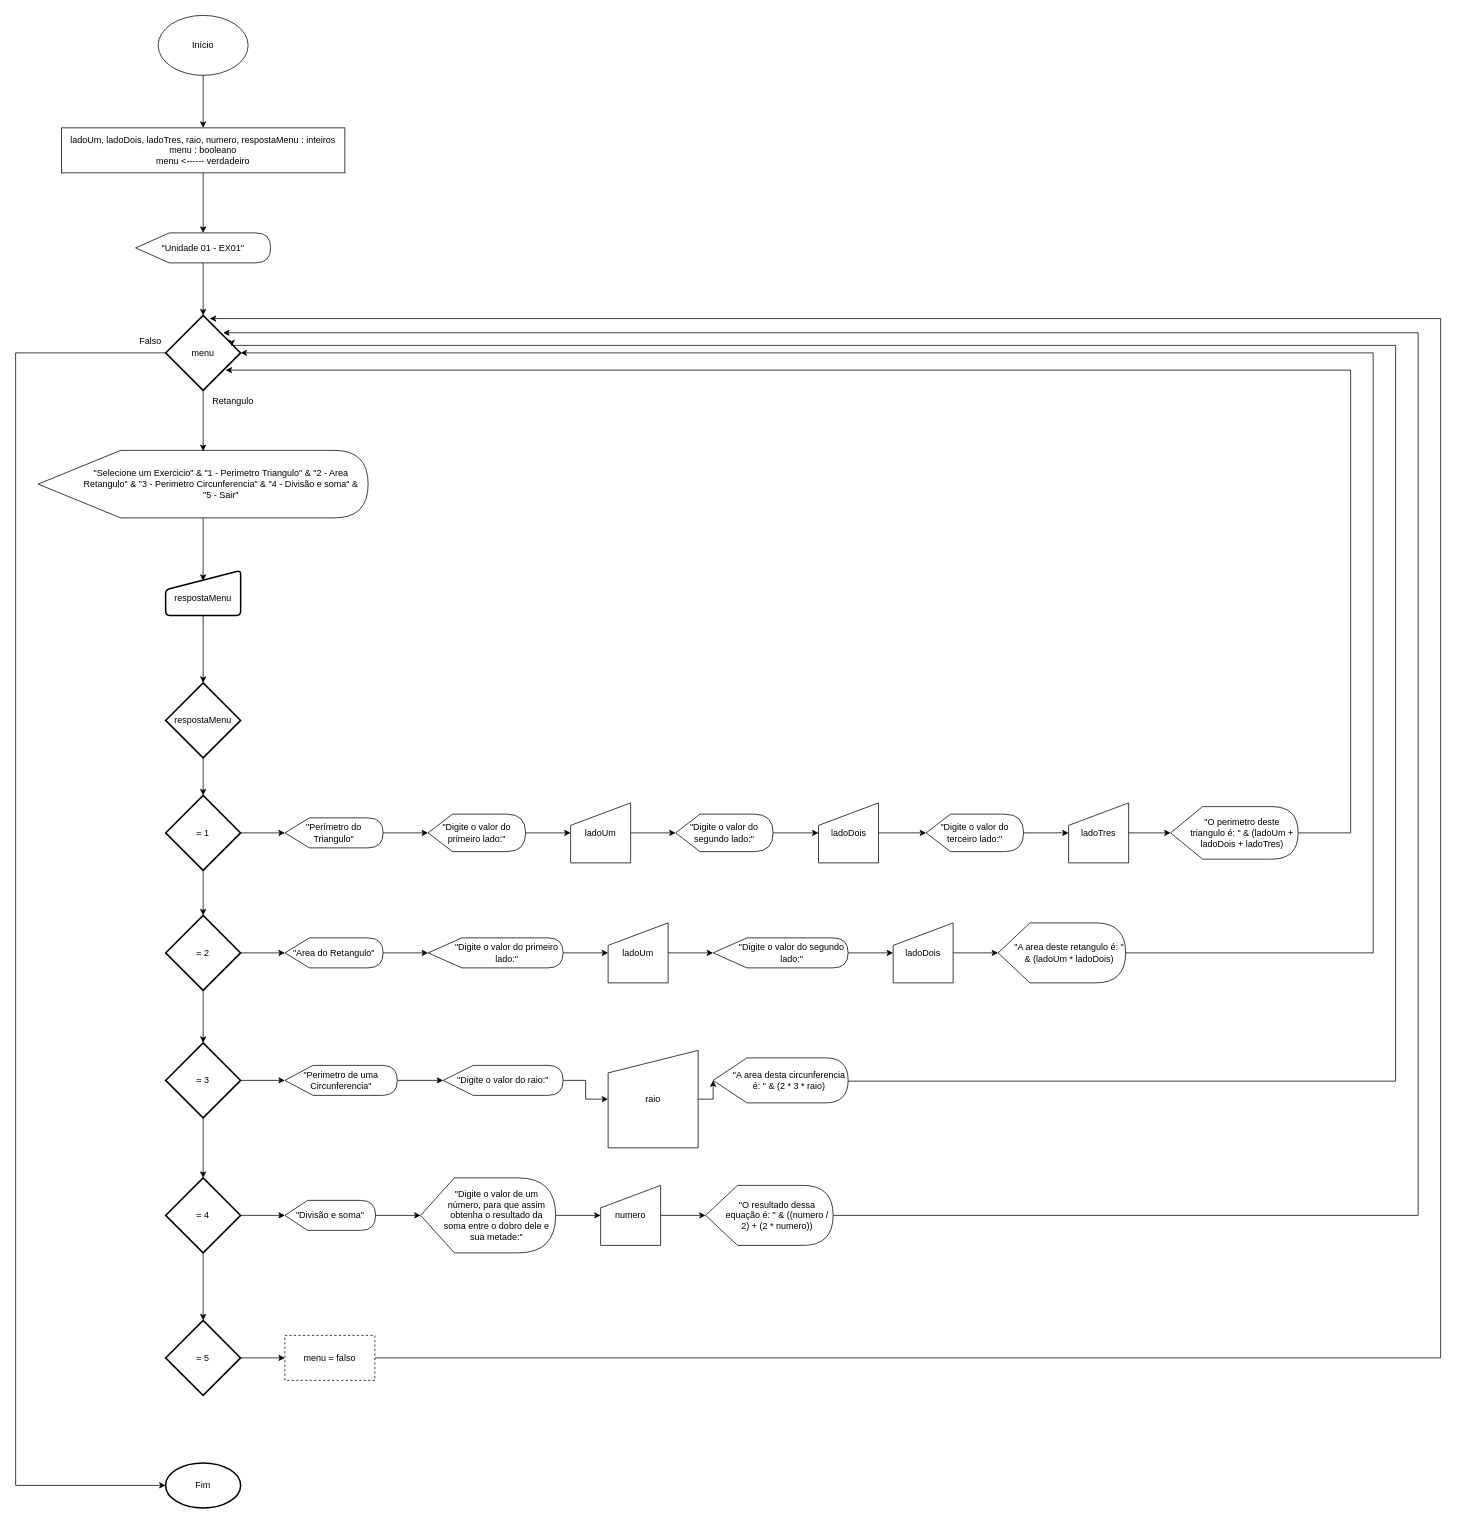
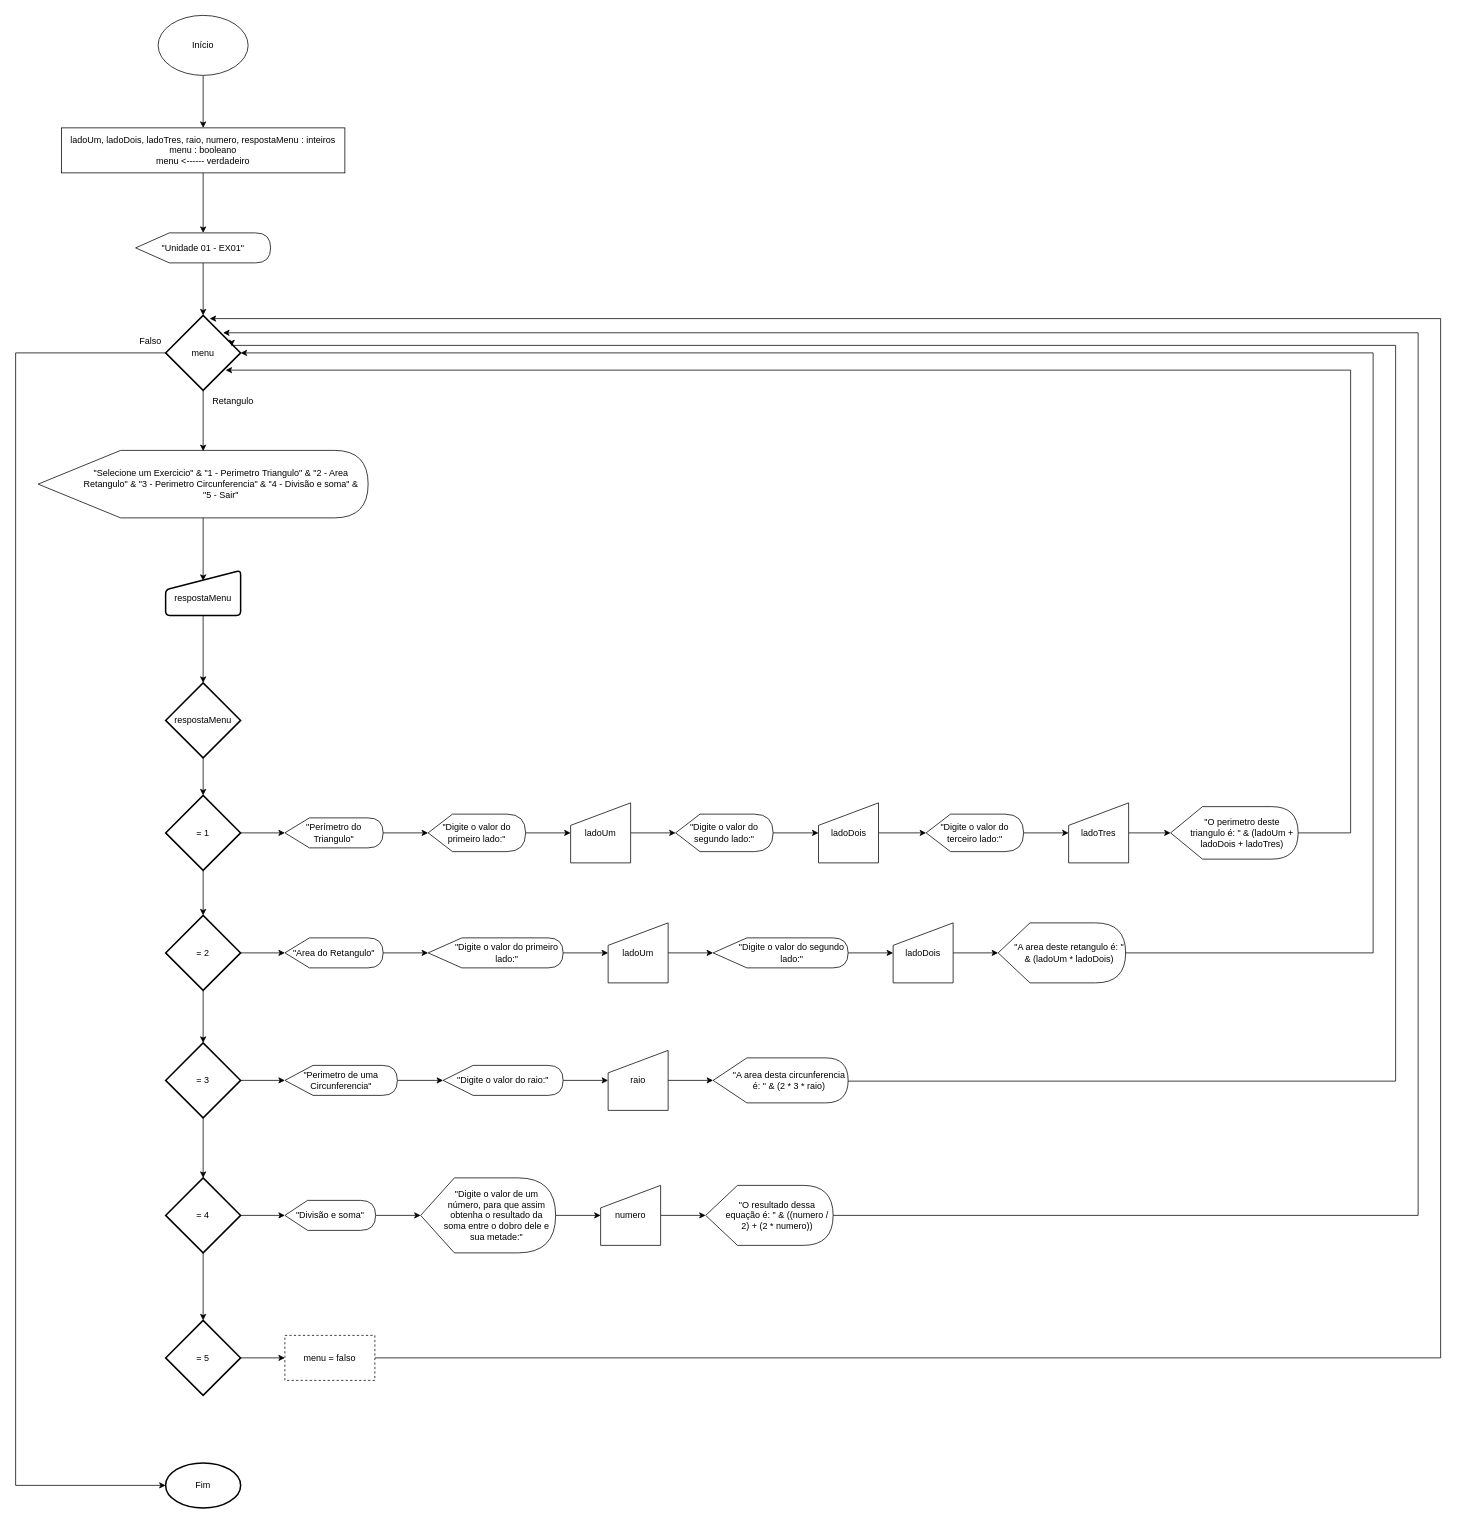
node "raio": size 90x98 -> 60x60
